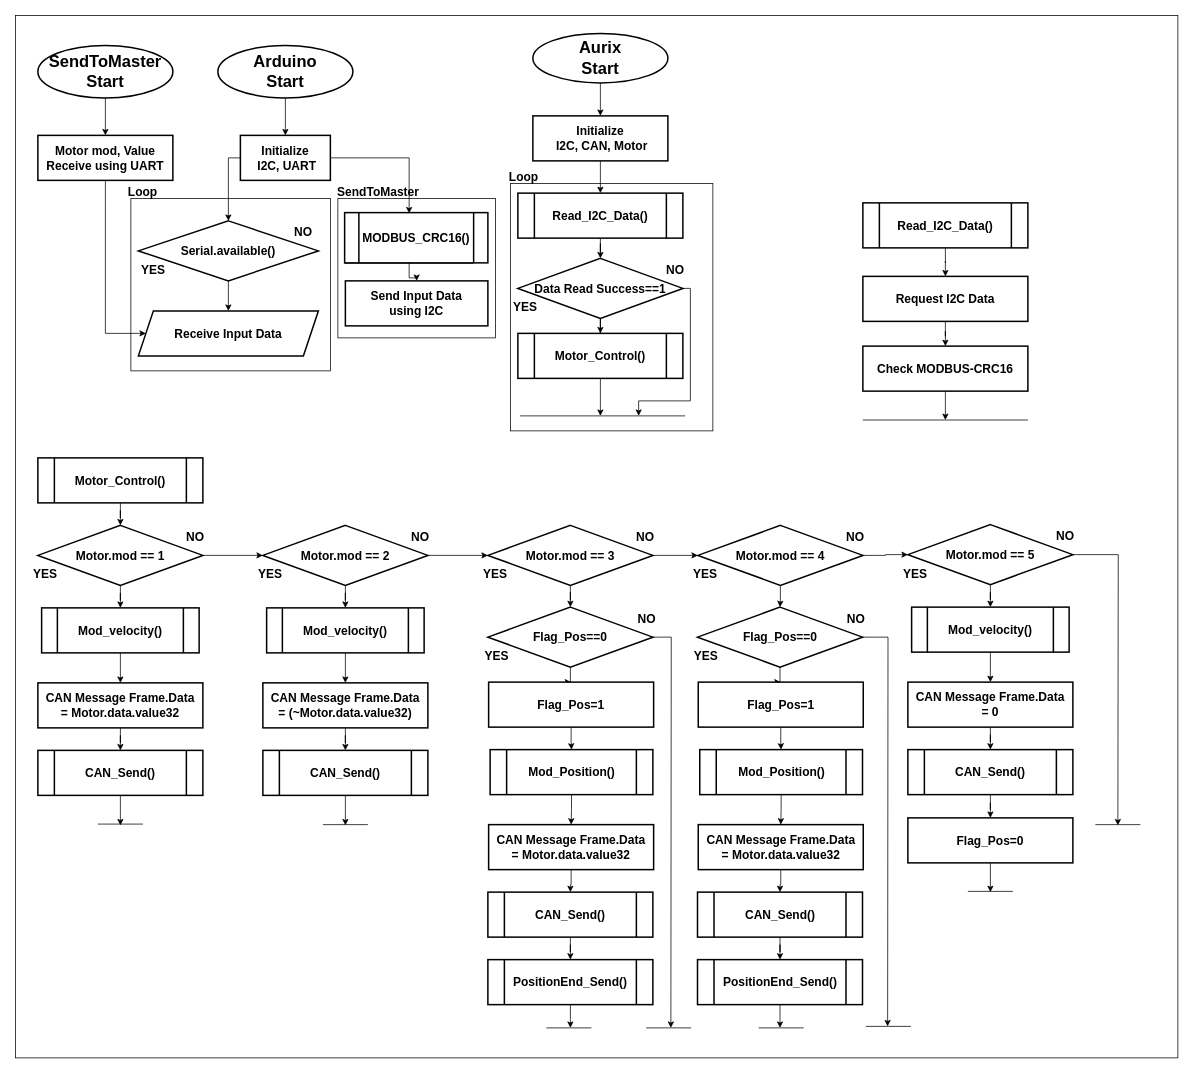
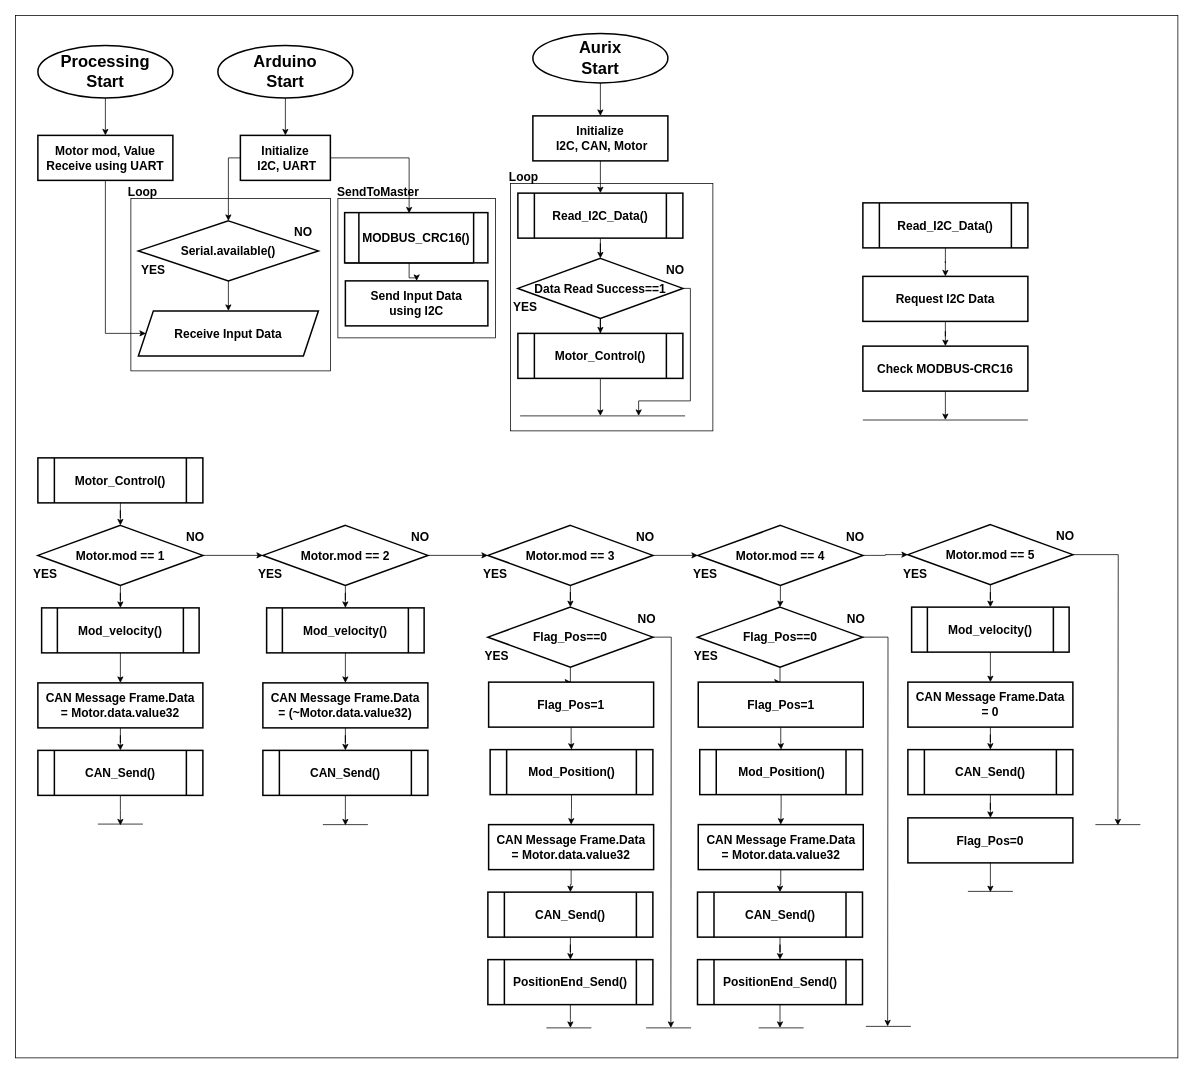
node "SendToMasterStart": label "SendToMasterStart" -> "ProcessingStart"
